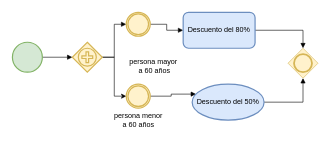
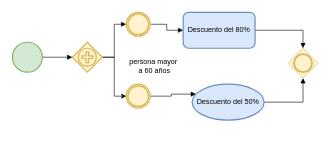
node "persona menor a 60 años": removed
